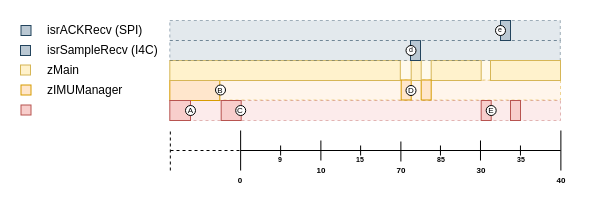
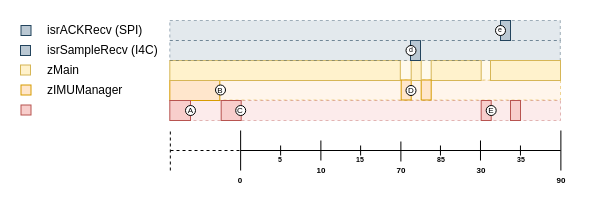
node "9": label "9" -> "5"
node "40": label "40" -> "90"
